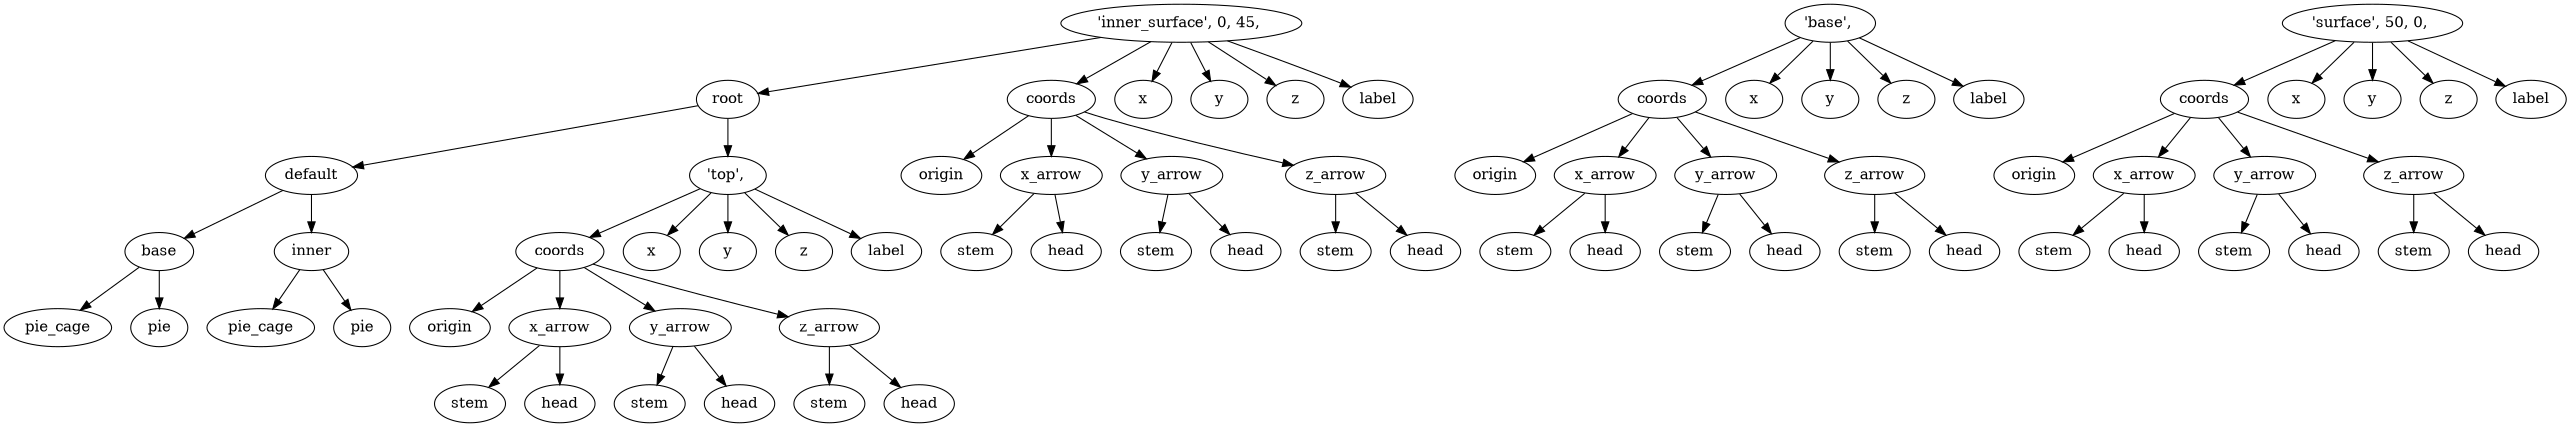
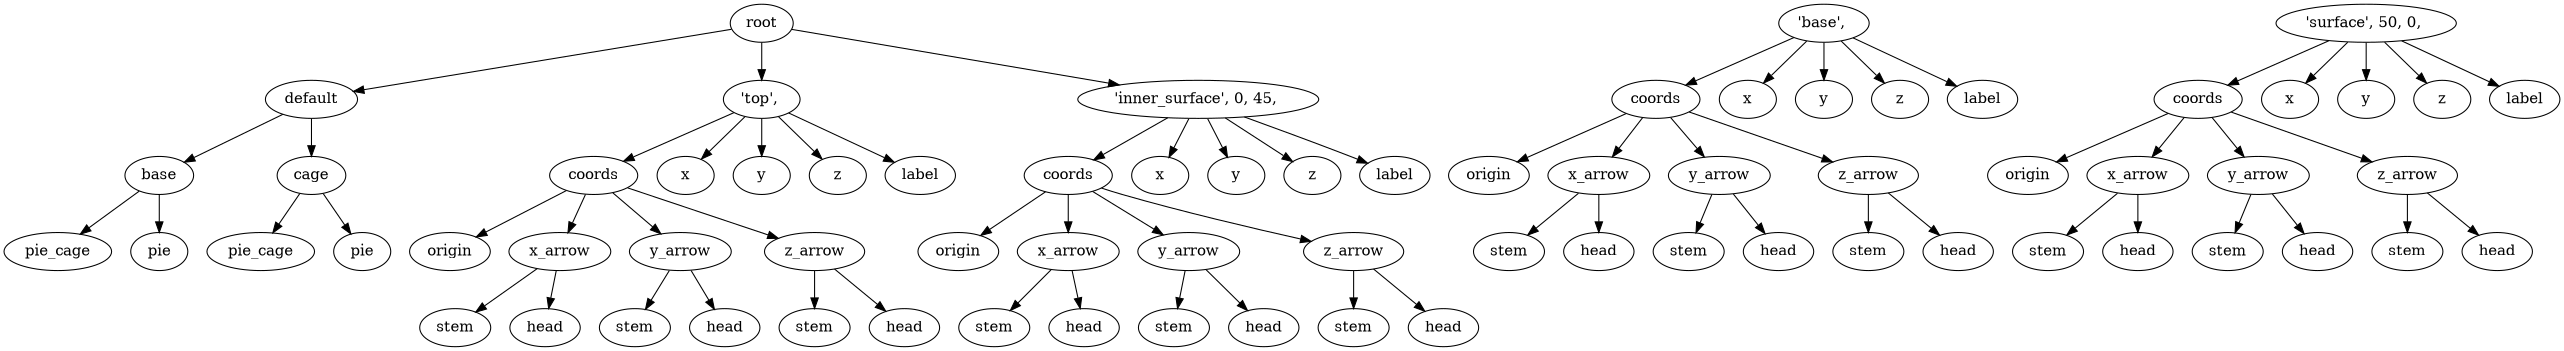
edge "'inner_surface', 0, 45," -> "root": reversed
node "inner": label "inner" -> "cage"
